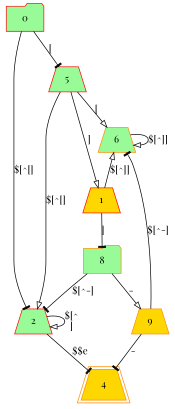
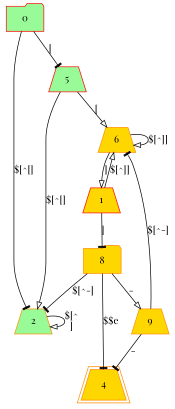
edge "5" -> "1": now "6" -> "1"
node "6": fillcolor palegreen -> gold
node "8": fillcolor palegreen -> gold
node "2": color red -> darkorange
edge "2" -> "4": now "8" -> "4"
